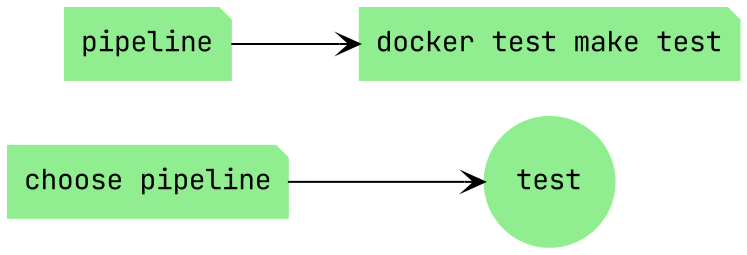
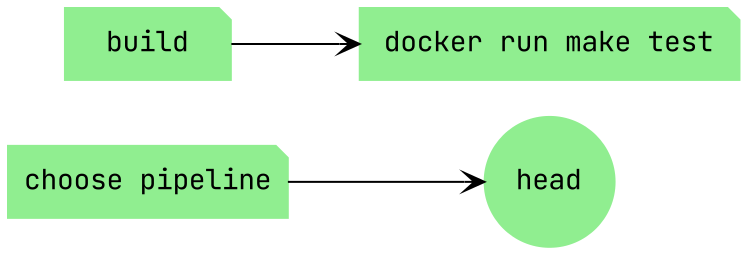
node "pipeline": label "pipeline" -> "build"
node "docker test make test": label "docker test make test" -> "docker run make test"
node "test": label "test" -> "head"
